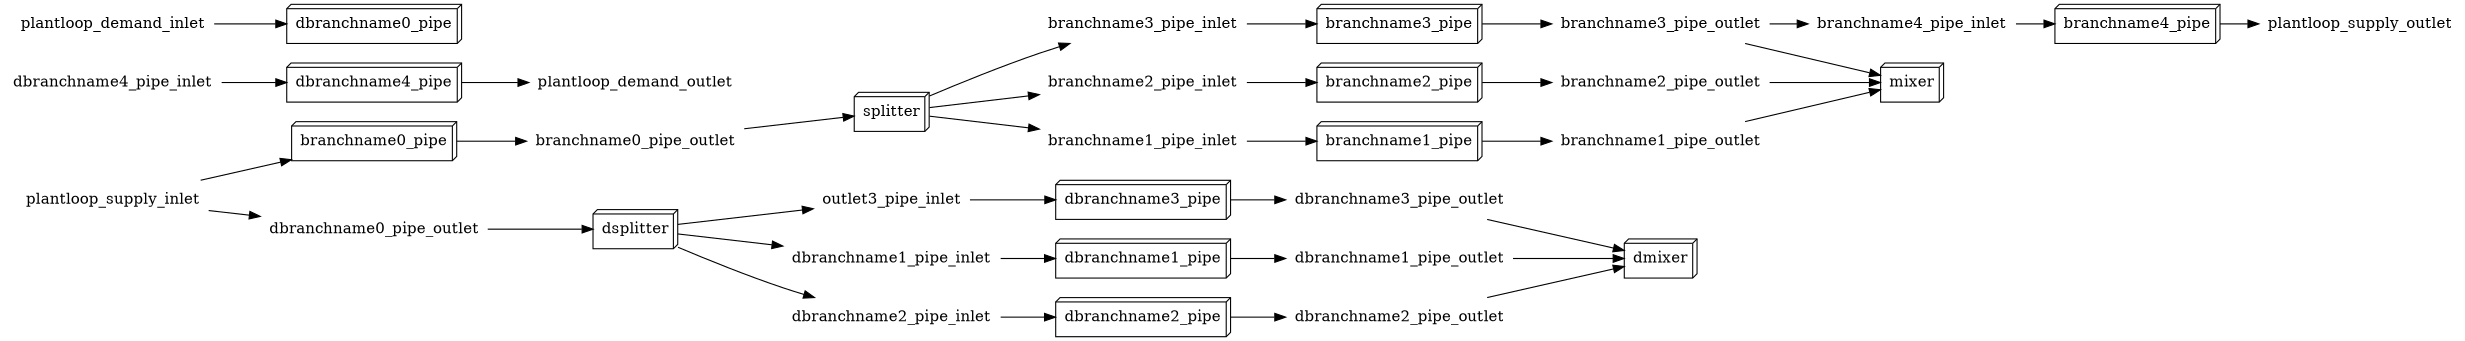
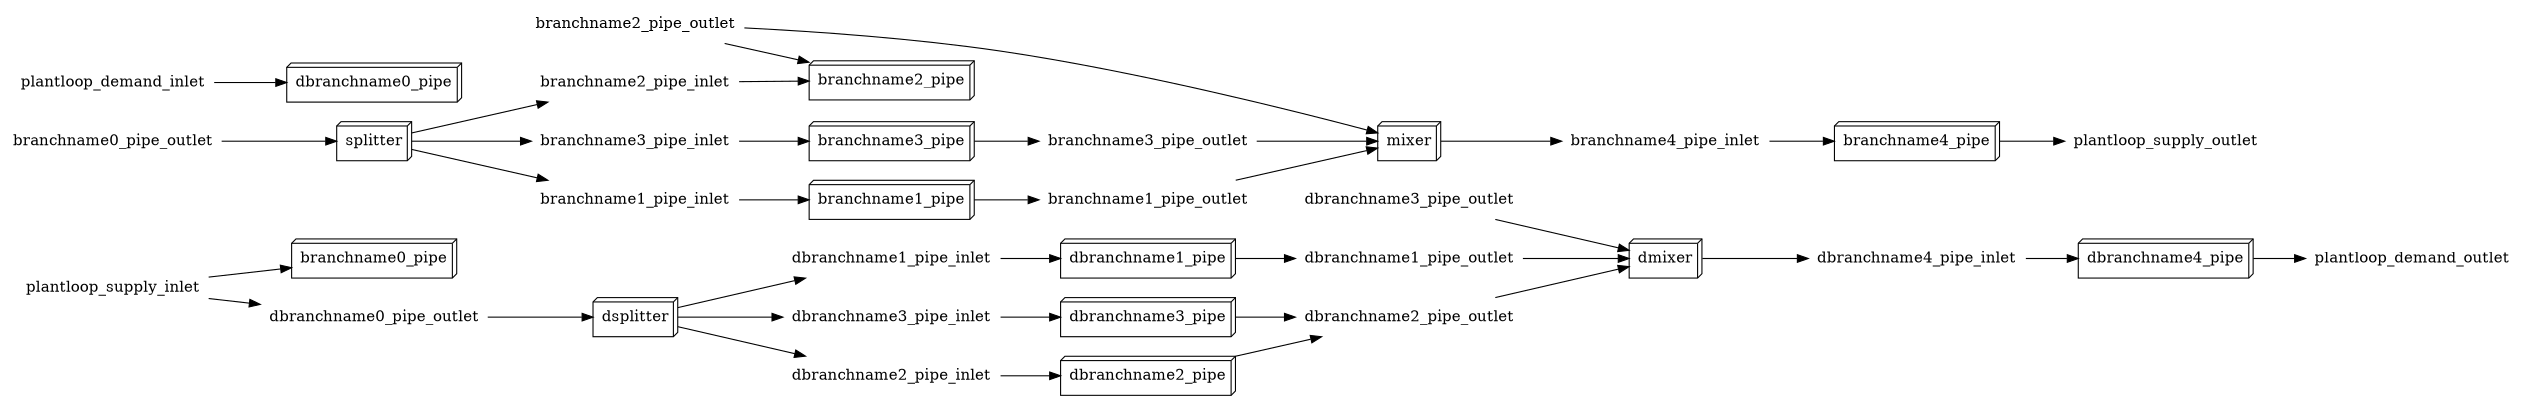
edge "branchname3_pipe_outlet" -> "branchname4_pipe_inlet": now "mixer" -> "branchname4_pipe_inlet"
edge "branchname2_pipe" -> "branchname2_pipe_outlet": reversed
edge "branchname0_pipe" -> "branchname0_pipe_outlet": removed
node "outlet3_pipe_inlet": label "outlet3_pipe_inlet" -> "dbranchname3_pipe_inlet"
edge "dbranchname3_pipe" -> "dbranchname3_pipe_outlet": now "dbranchname3_pipe" -> "dbranchname2_pipe_outlet"
edge "dmixer" -> "dbranchname4_pipe_inlet": added
